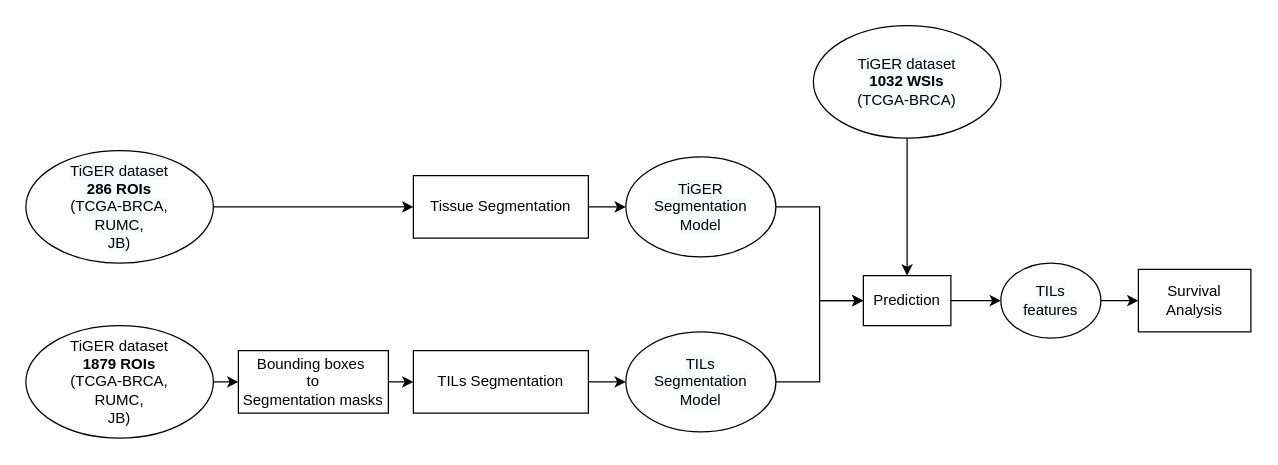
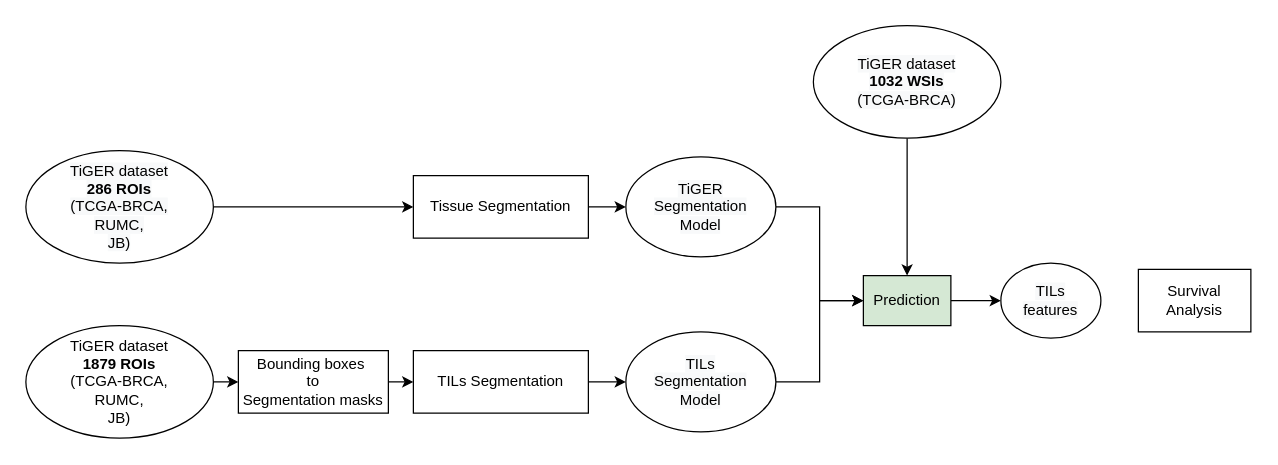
node "Prediction": fillcolor #ffffff -> #d5e8d4
edge "TILs features" -> "Survival Analysis": removed
